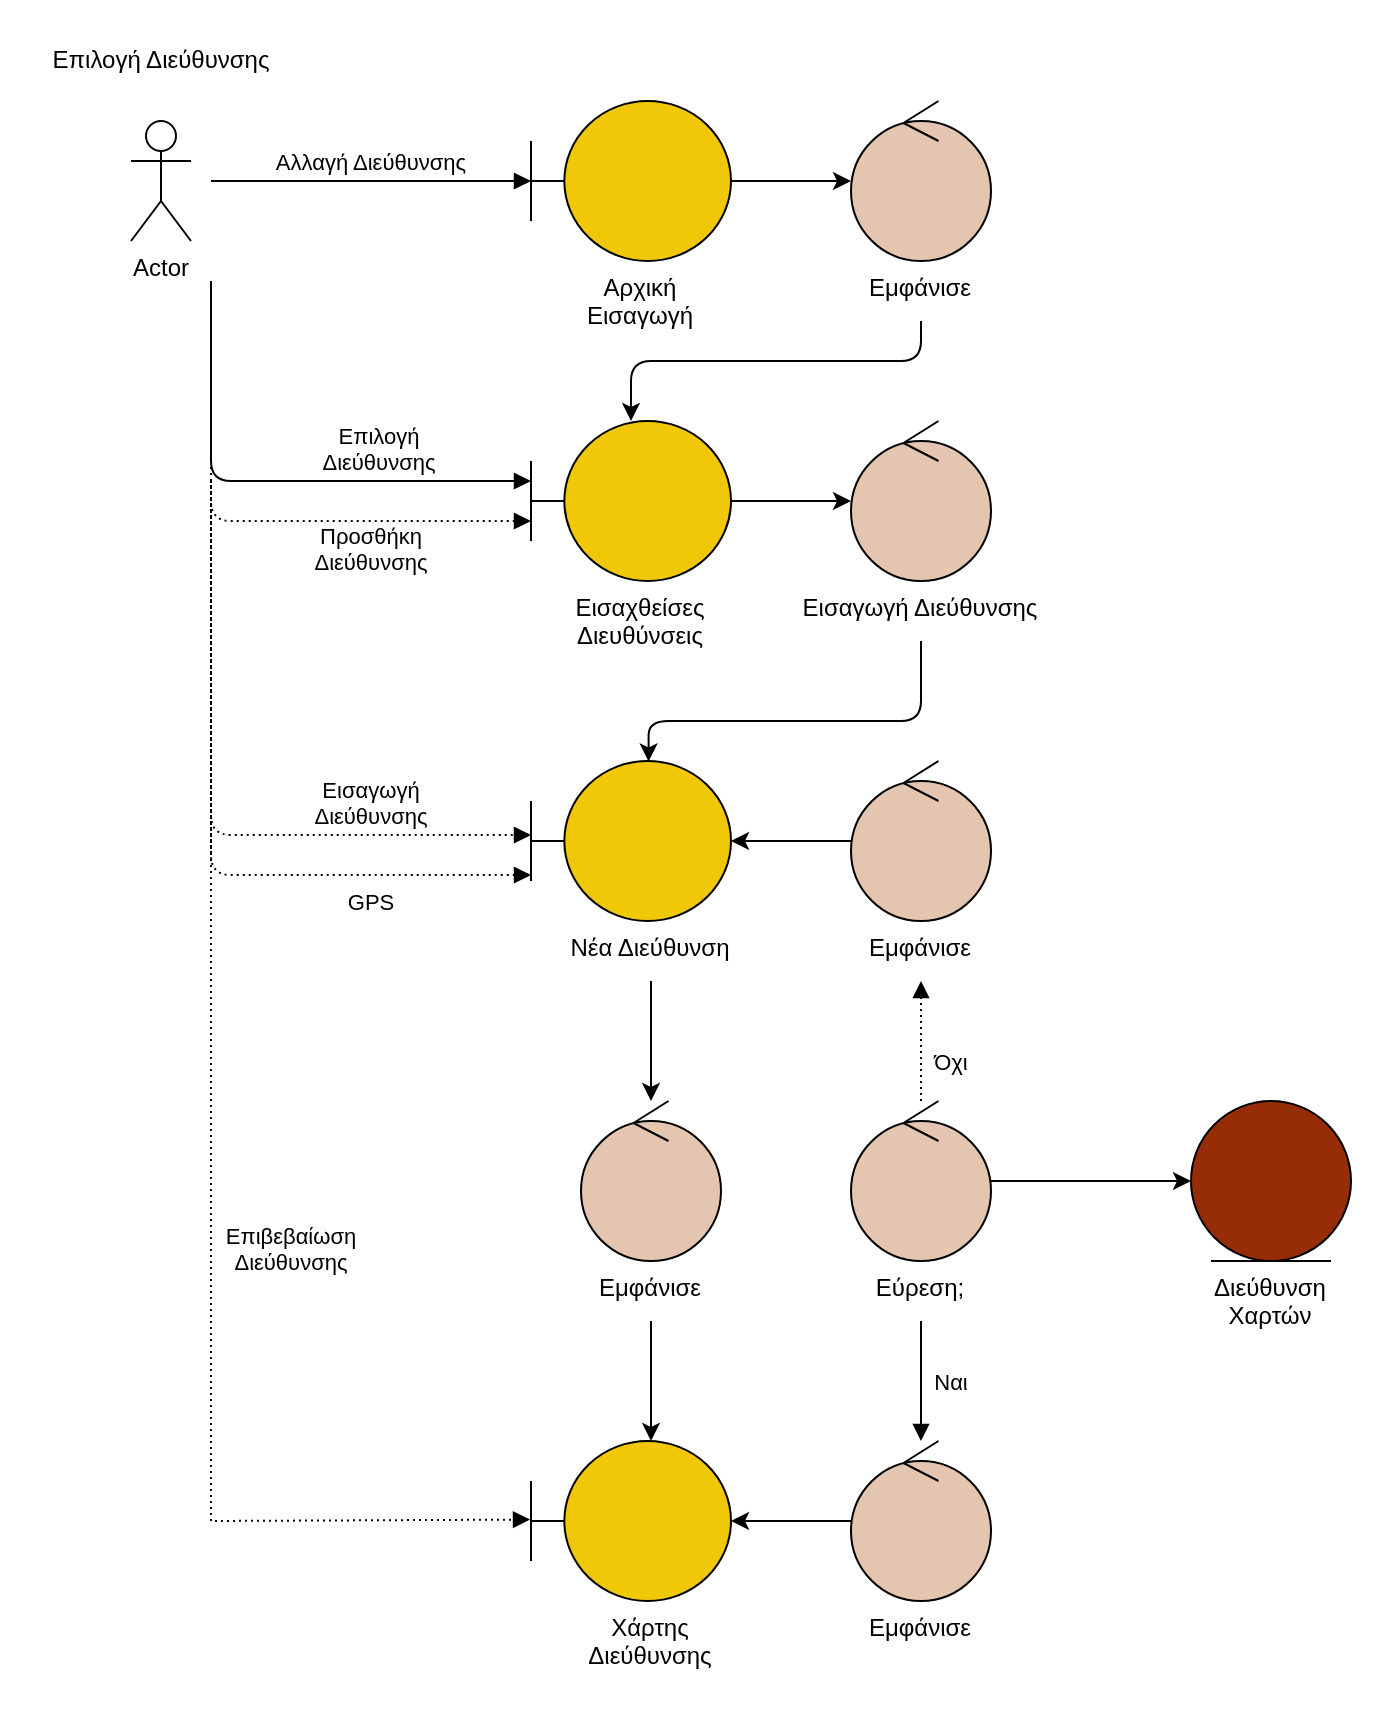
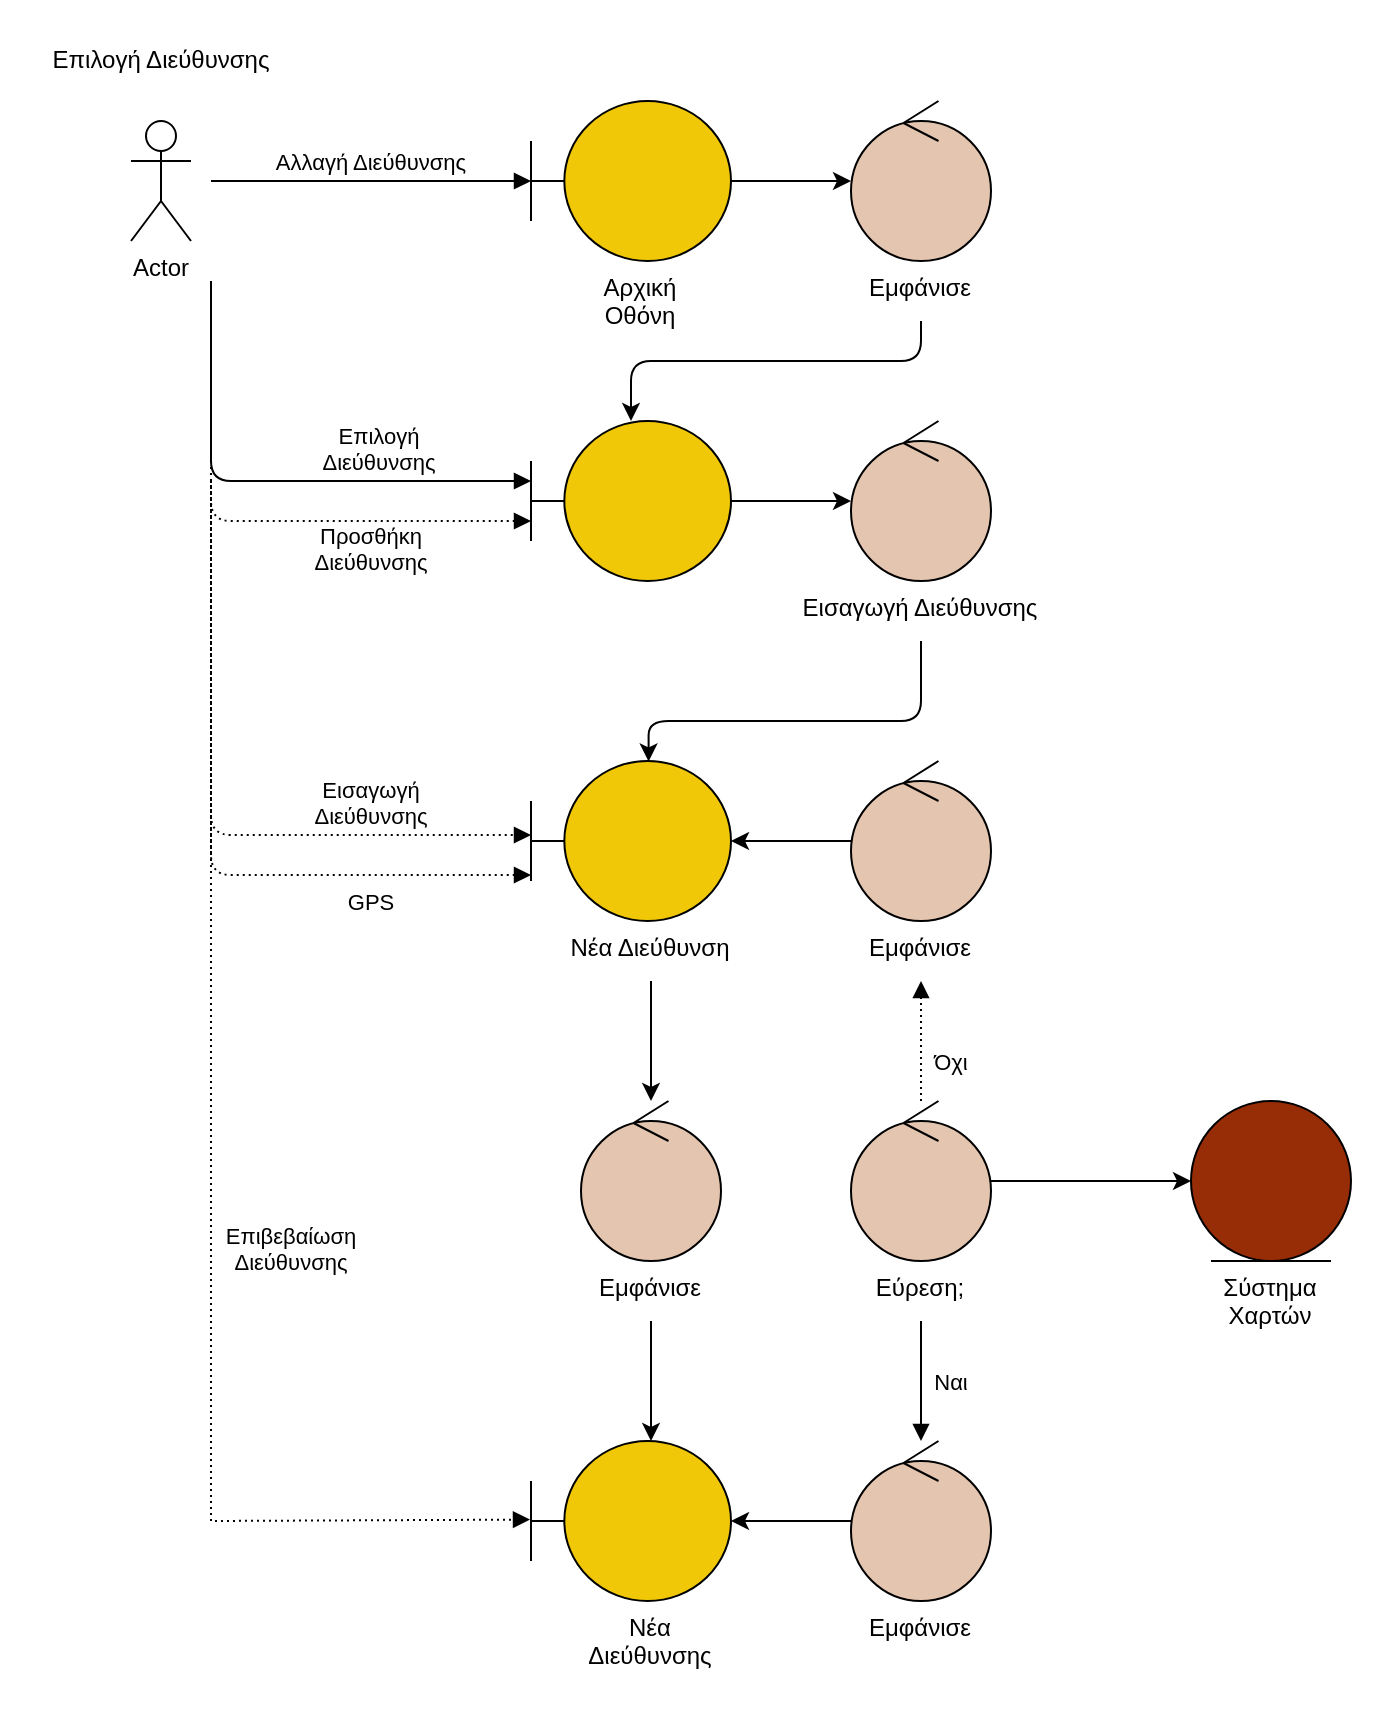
node "ΑρχικήΕισαγωγή": label "ΑρχικήΕισαγωγή" -> "ΑρχικήΟθόνη"
node "ΕισαχθείσεςΔιευθύνσεις": removed
node "ΔιεύθυνσηΧαρτών": label "ΔιεύθυνσηΧαρτών" -> "ΣύστημαΧαρτών"
node "ΧάρτηςΔιεύθυνσης": label "ΧάρτηςΔιεύθυνσης" -> "ΝέαΔιεύθυνσης"
